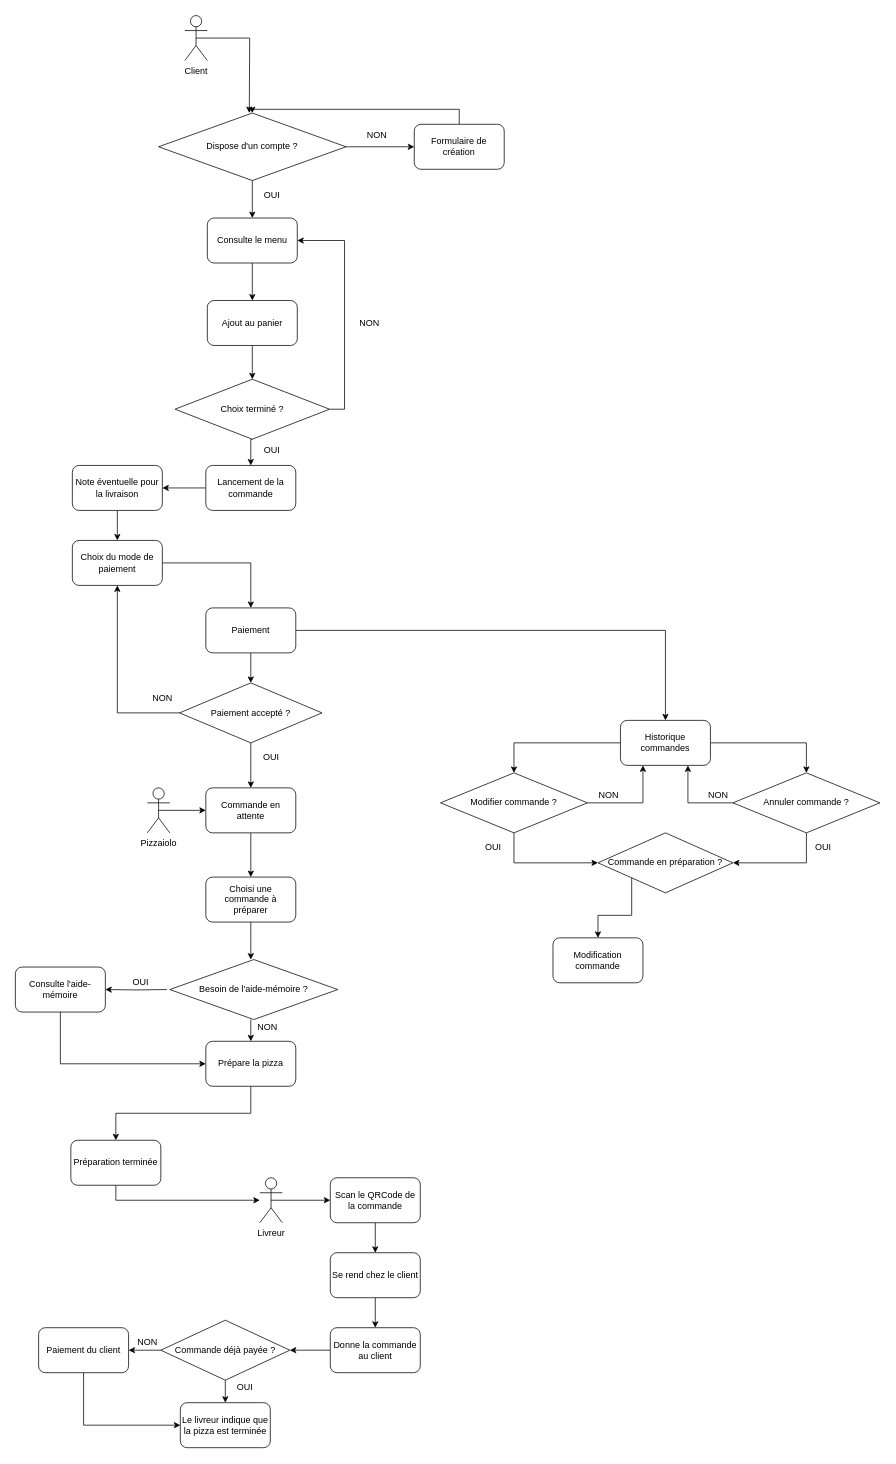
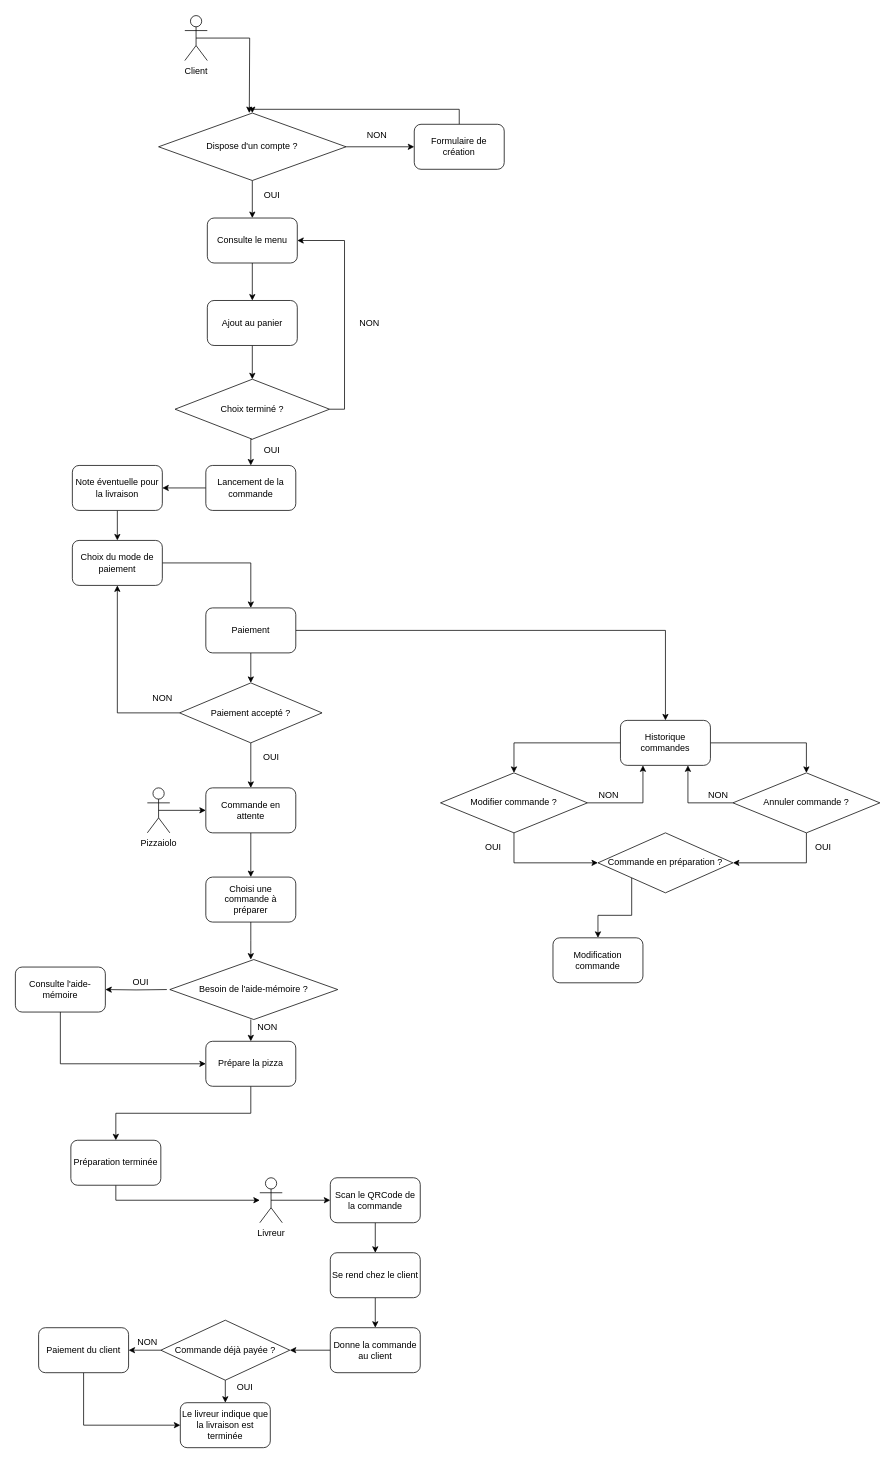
node "Le livreur indique que la pizza est terminée": label "Le livreur indique que la pizza est terminée" -> "Le livreur indique que la livraison est terminée"
